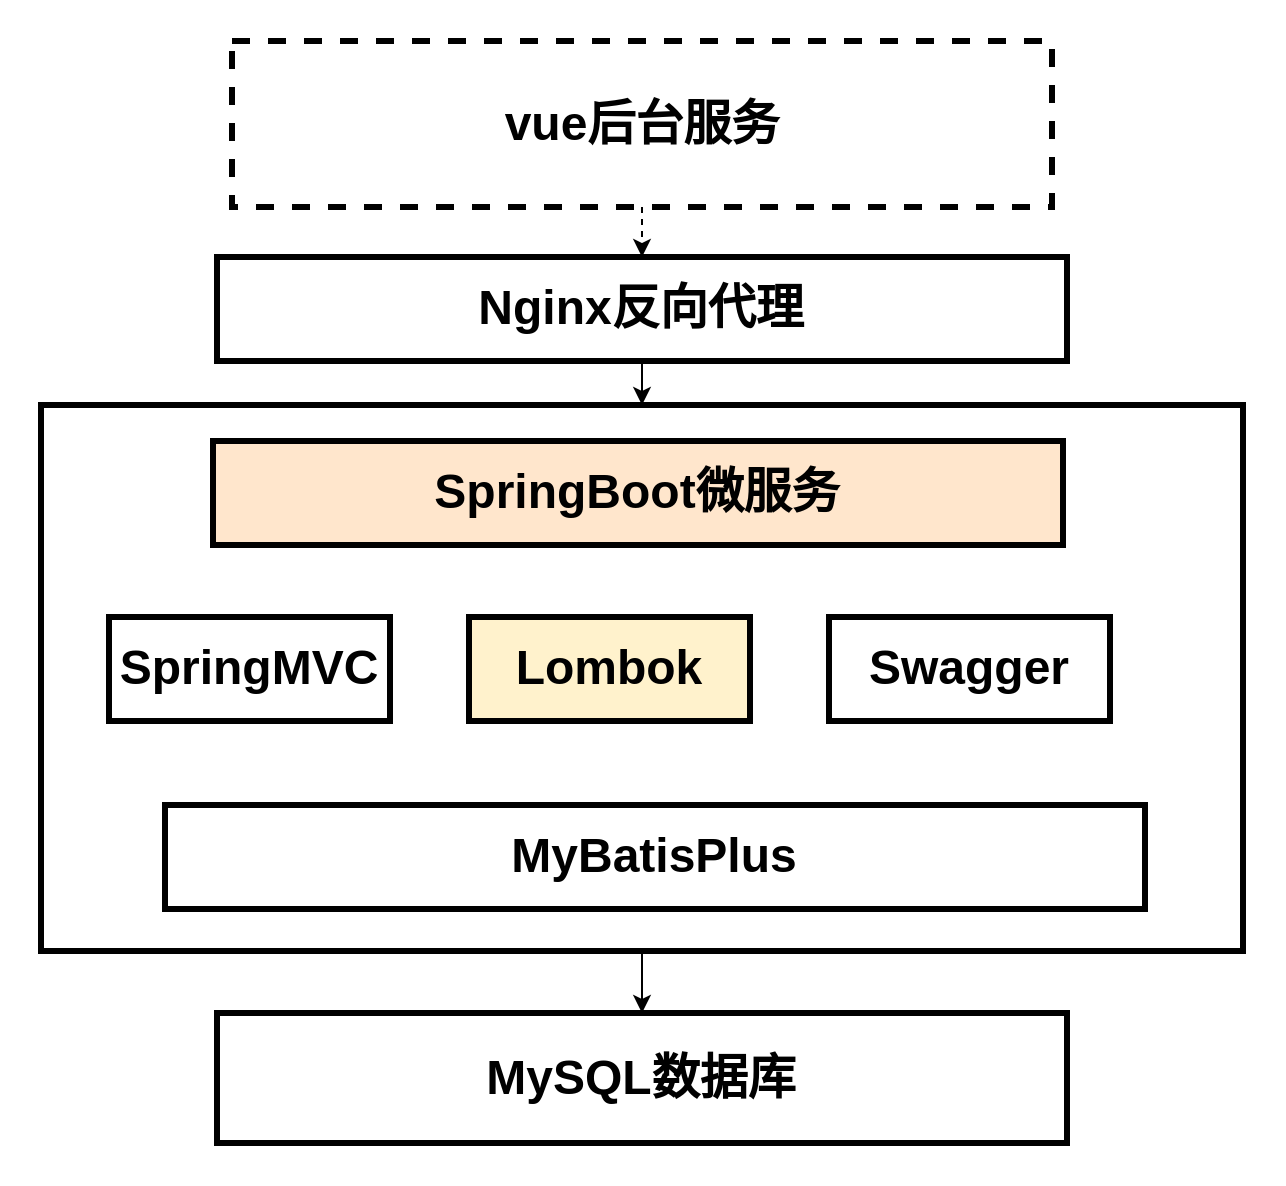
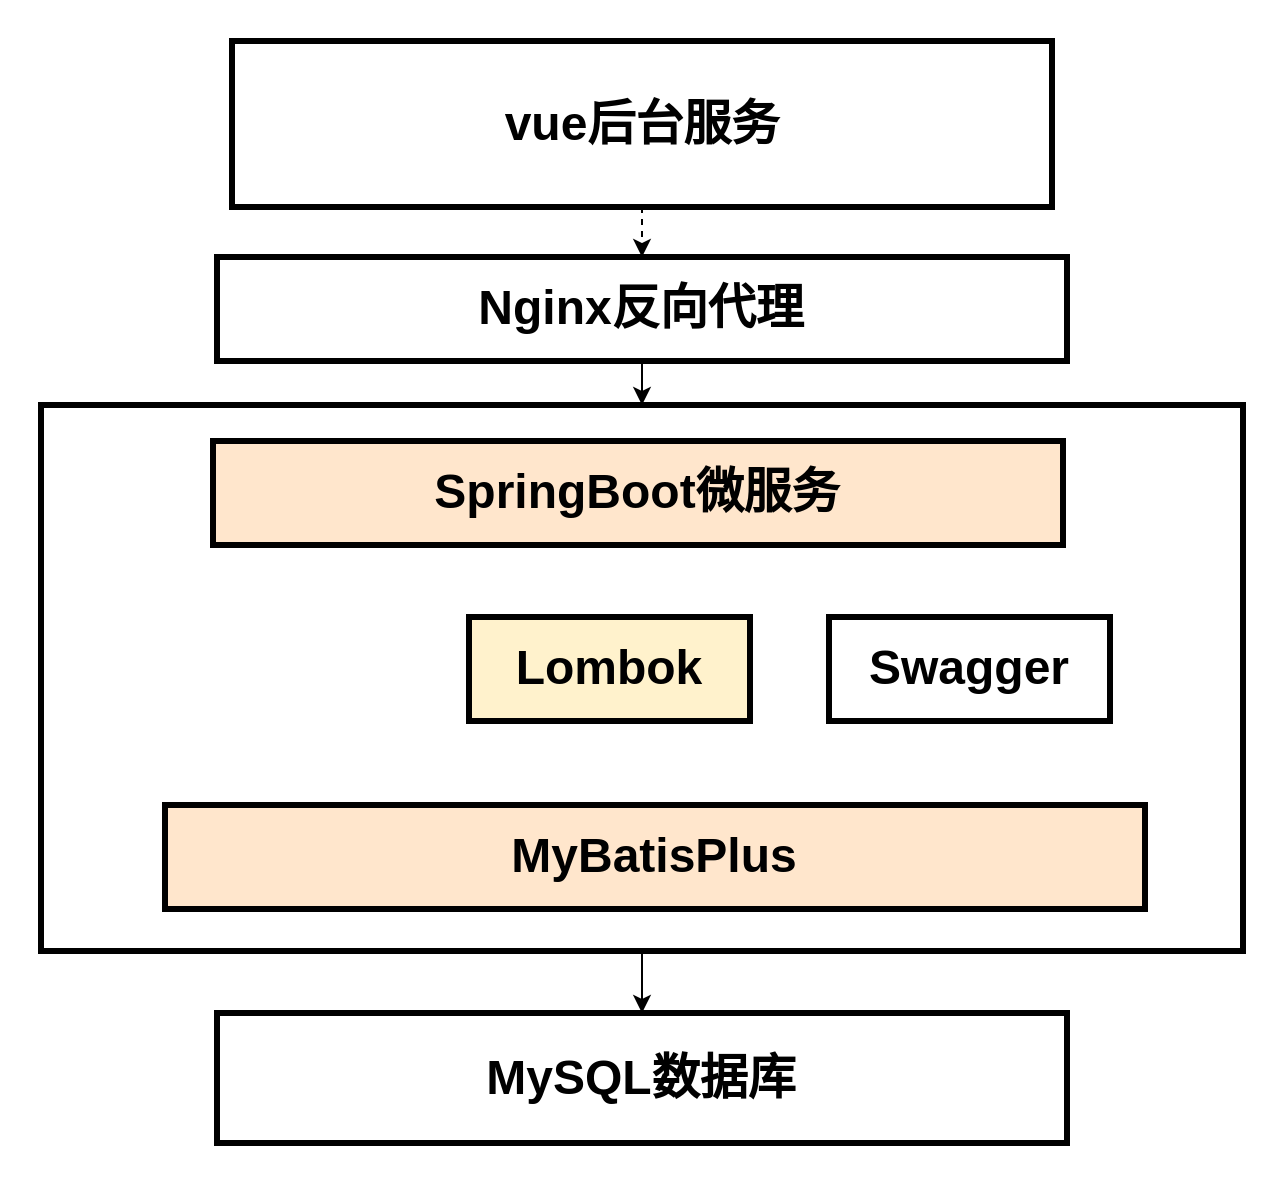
node "vue后台服务": style dashed -> solid
node "SpringMVC": removed
node "MyBatisPlus": fillcolor #ffffff -> #ffe6cc
